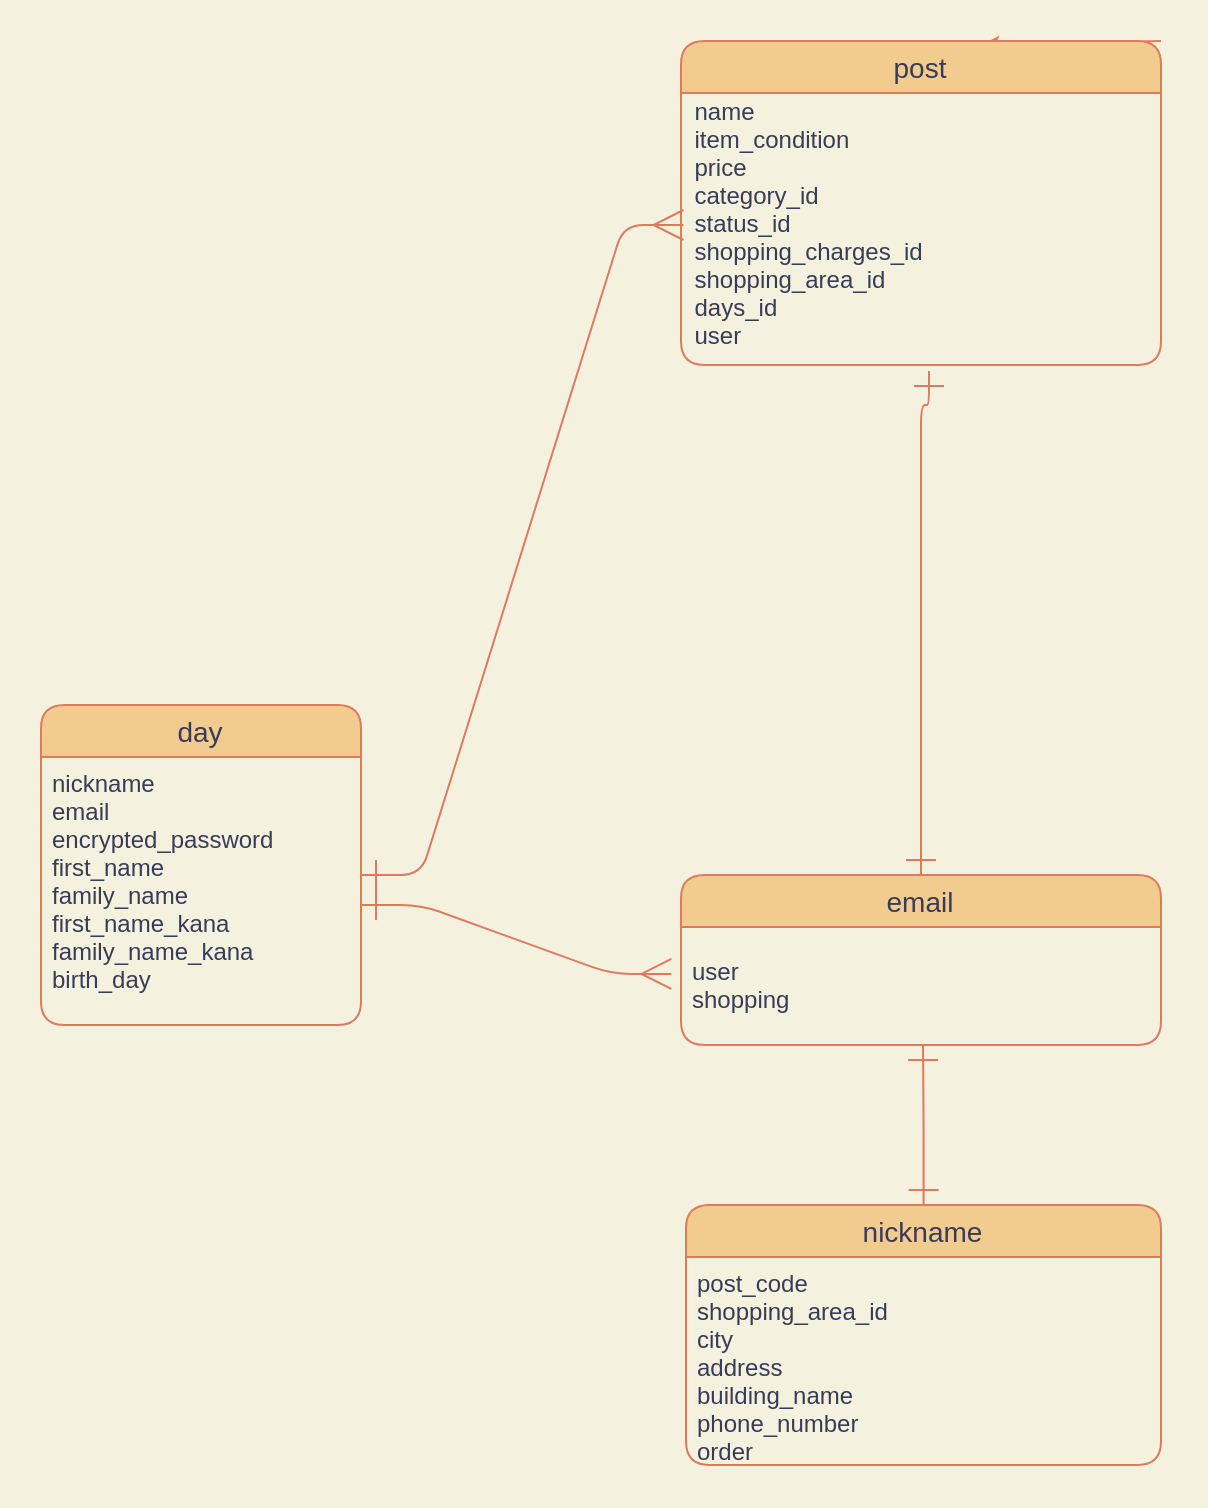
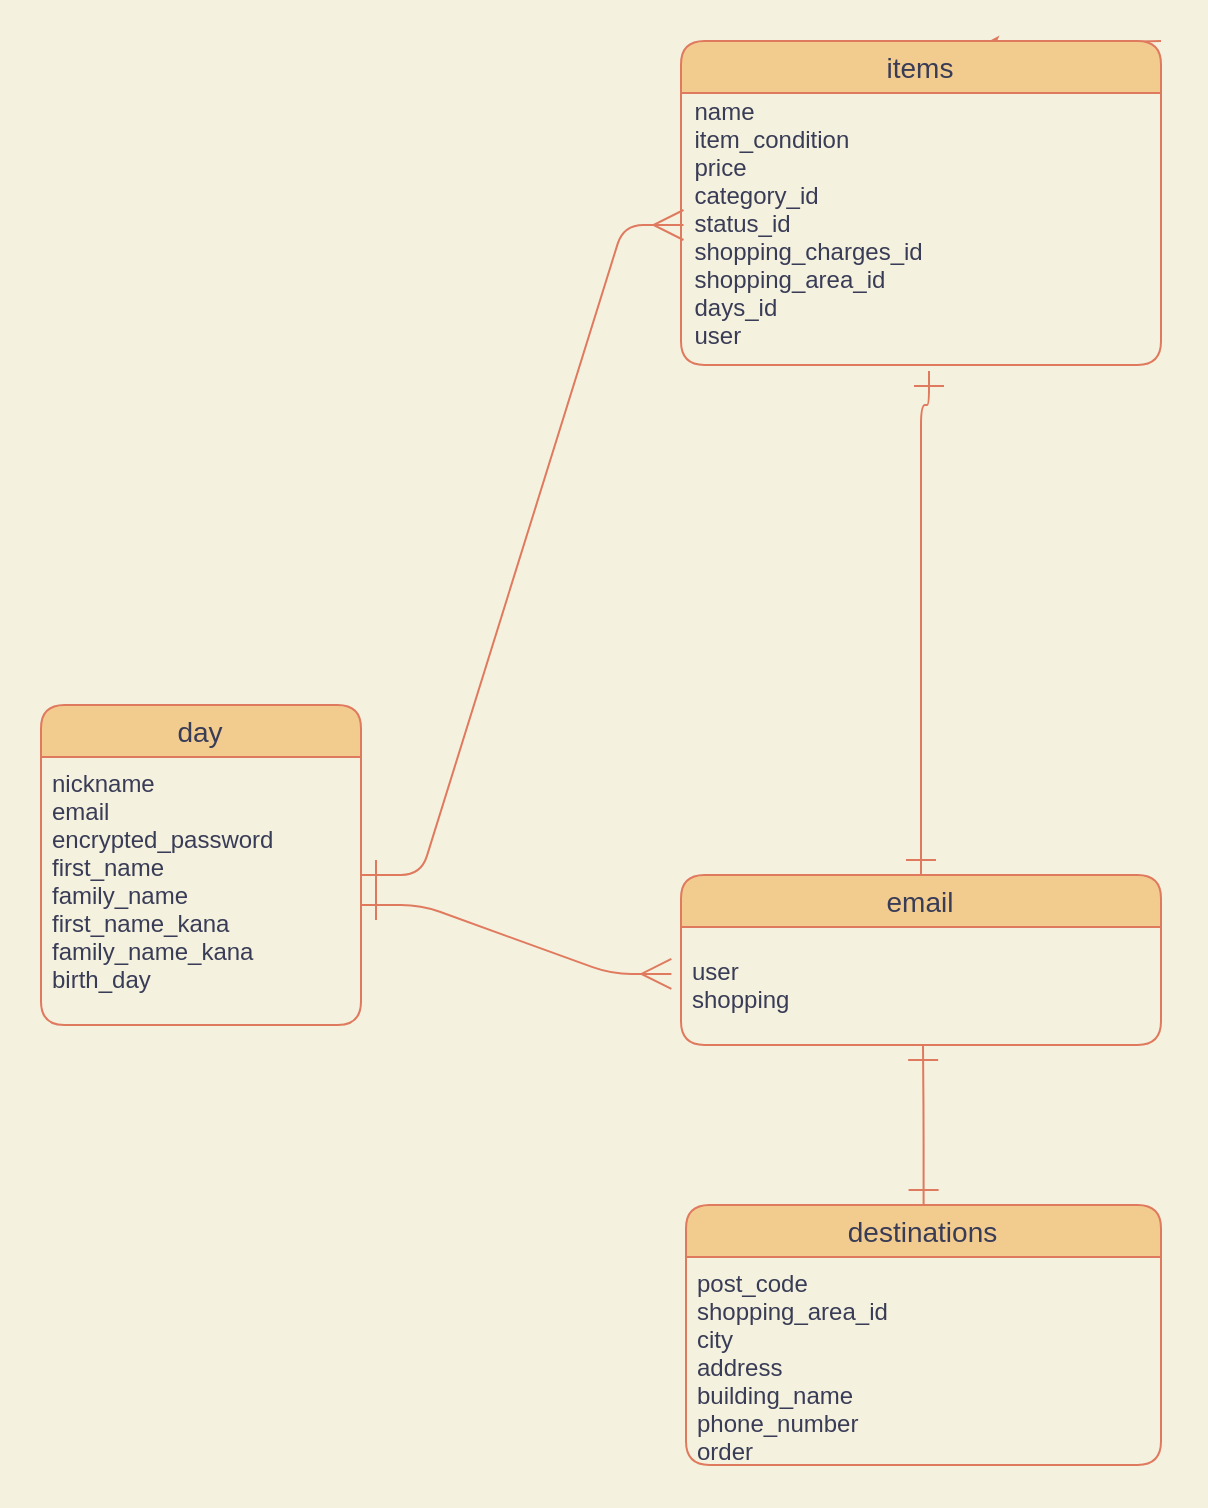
node "post": label "post" -> "items"
node "nickname": label "nickname" -> "destinations"
